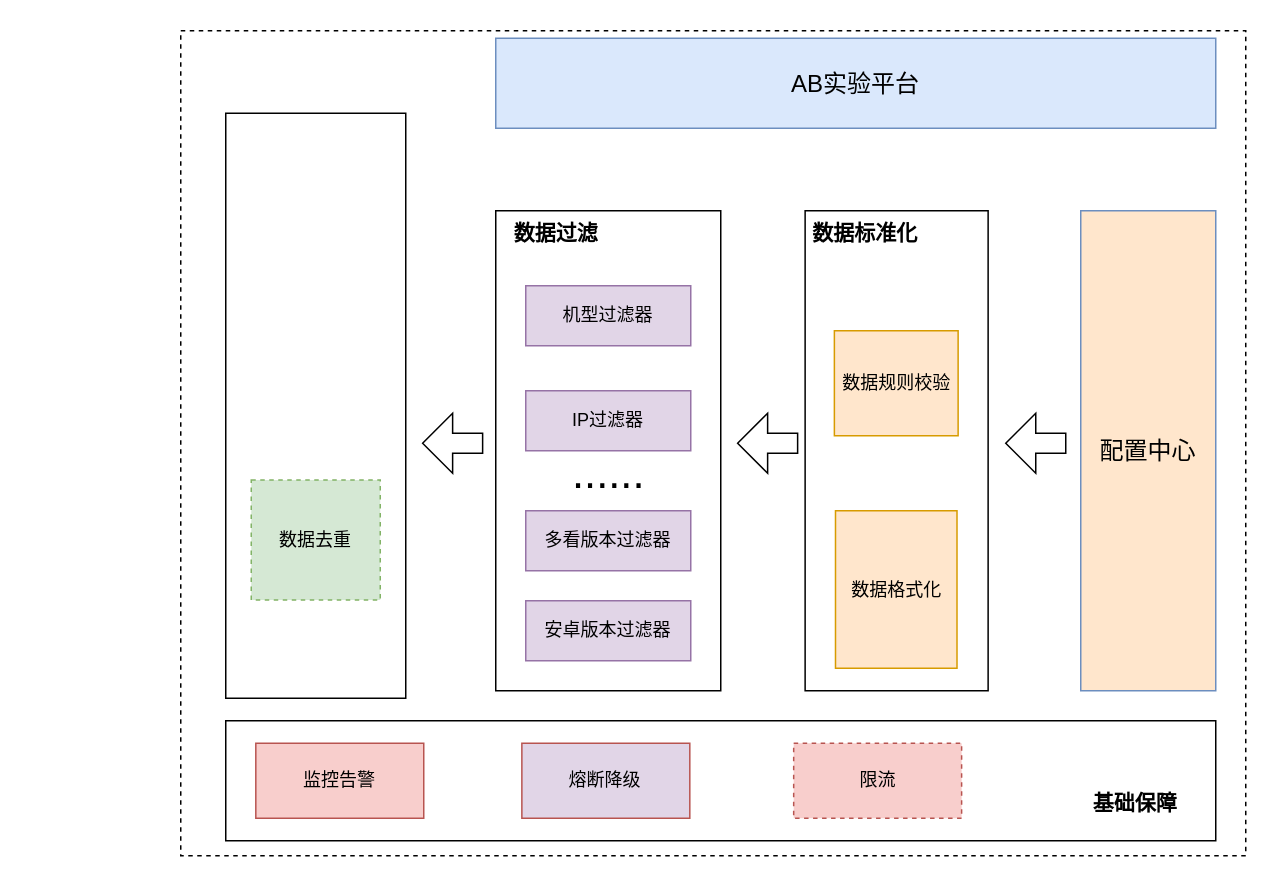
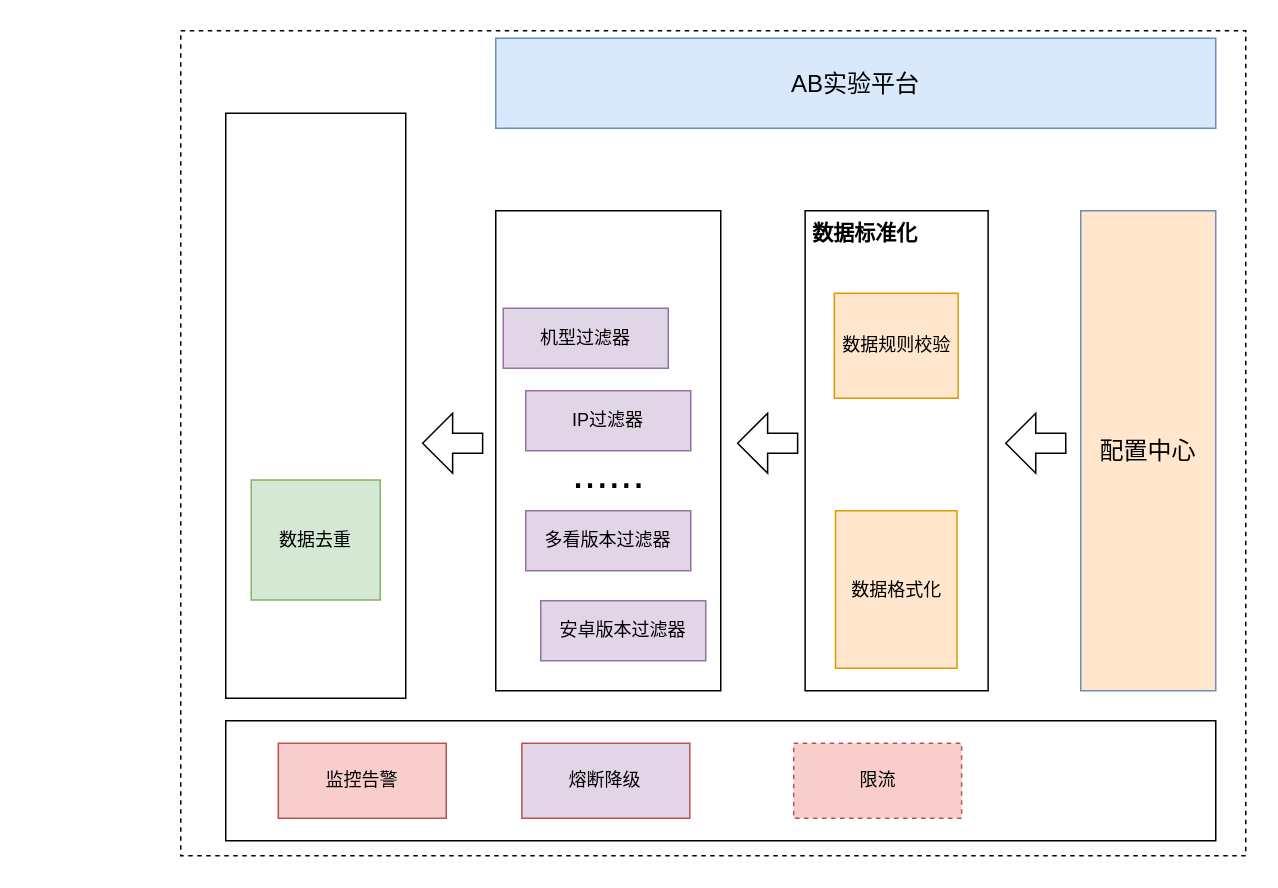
node "数据过滤": removed
node "机型过滤器": moved (608, 316) -> (586, 338)
node "数据规则校验": moved (896, 383) -> (896, 346)
node "数据去重": style dashed -> solid
node "安卓版本过滤器": moved (608, 631) -> (623, 631)
node "监控告警": moved (340, 781) -> (362, 781)
node "基础保障": removed
